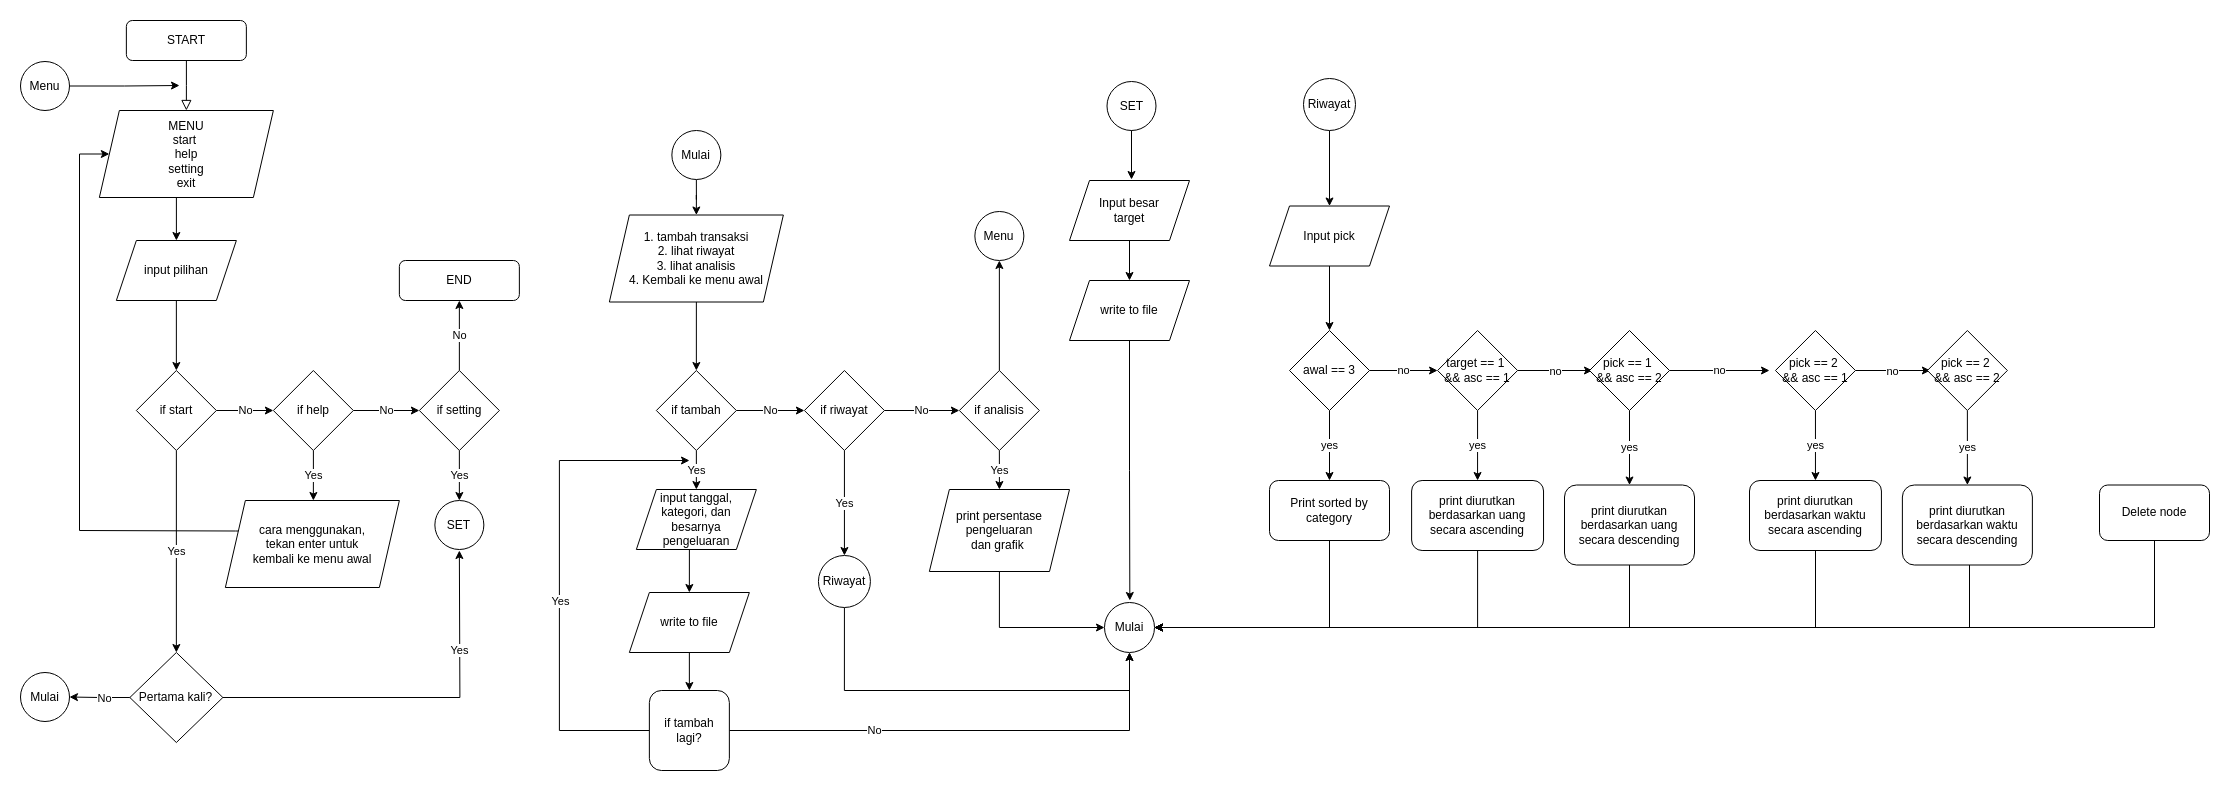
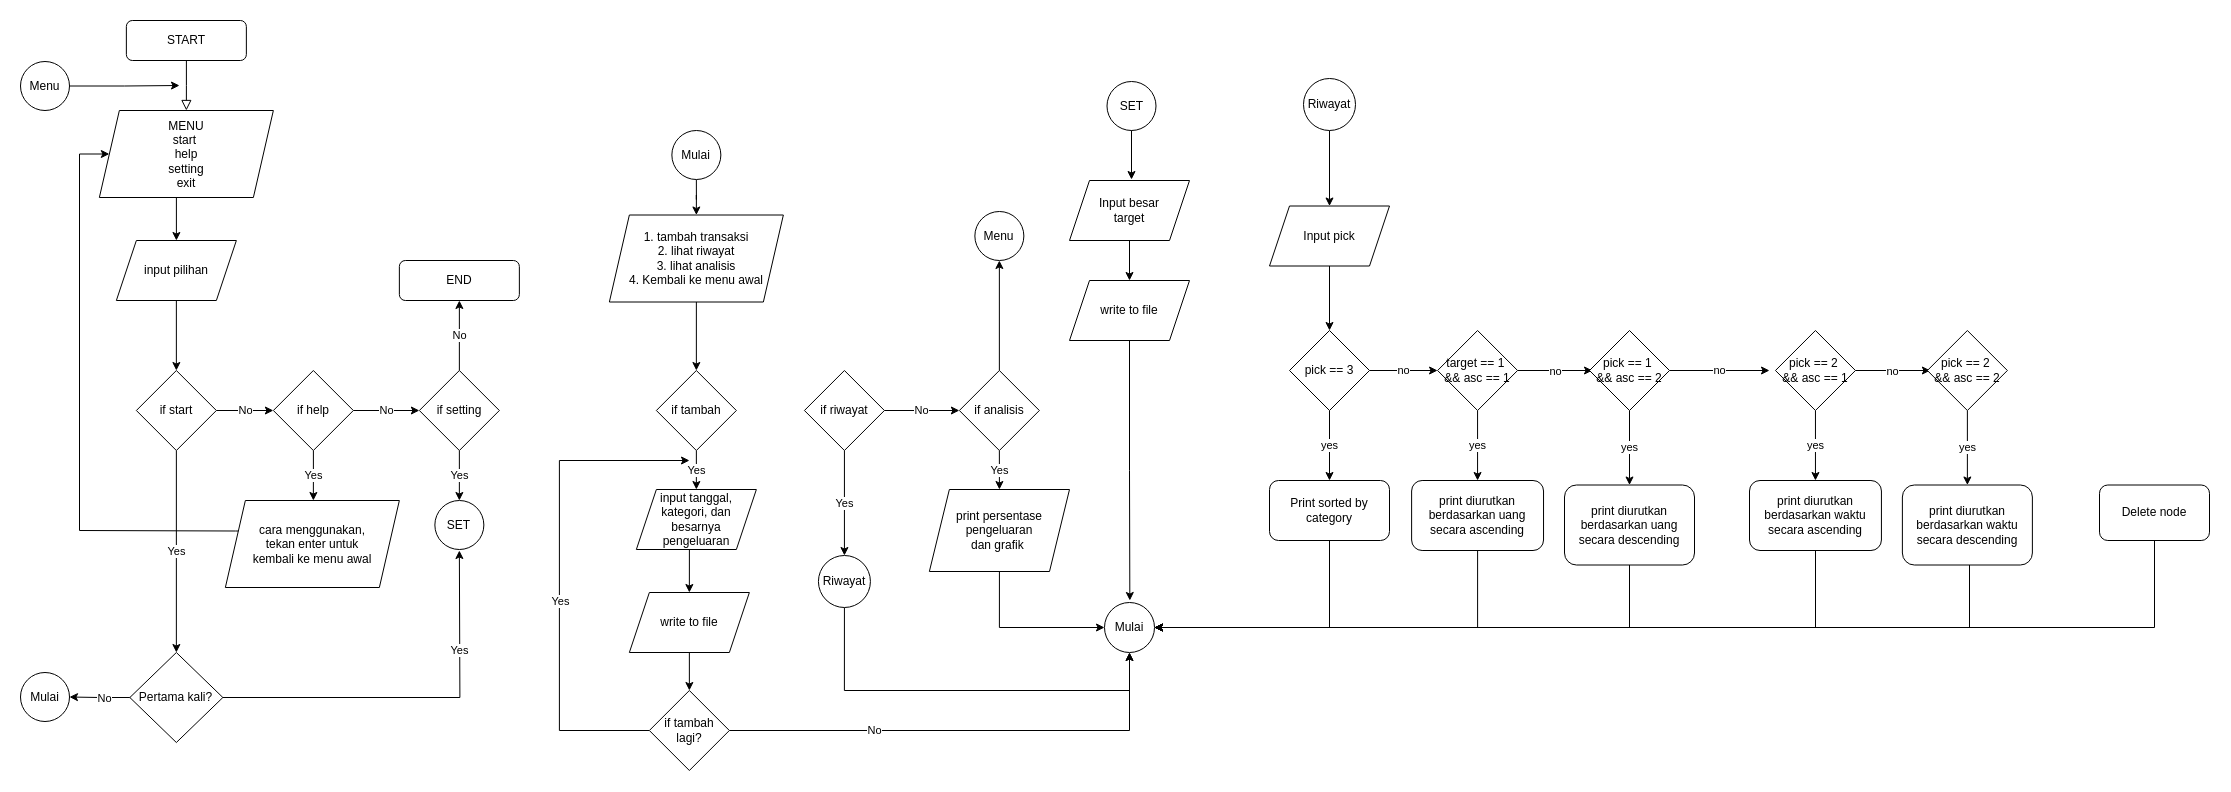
node "awal == 3": label "awal == 3" -> "pick == 3"
edge "if tambah" -> "if riwayat": removed, label "No"
node "if tambah lagi?": shape rounded rectangle -> diamond
